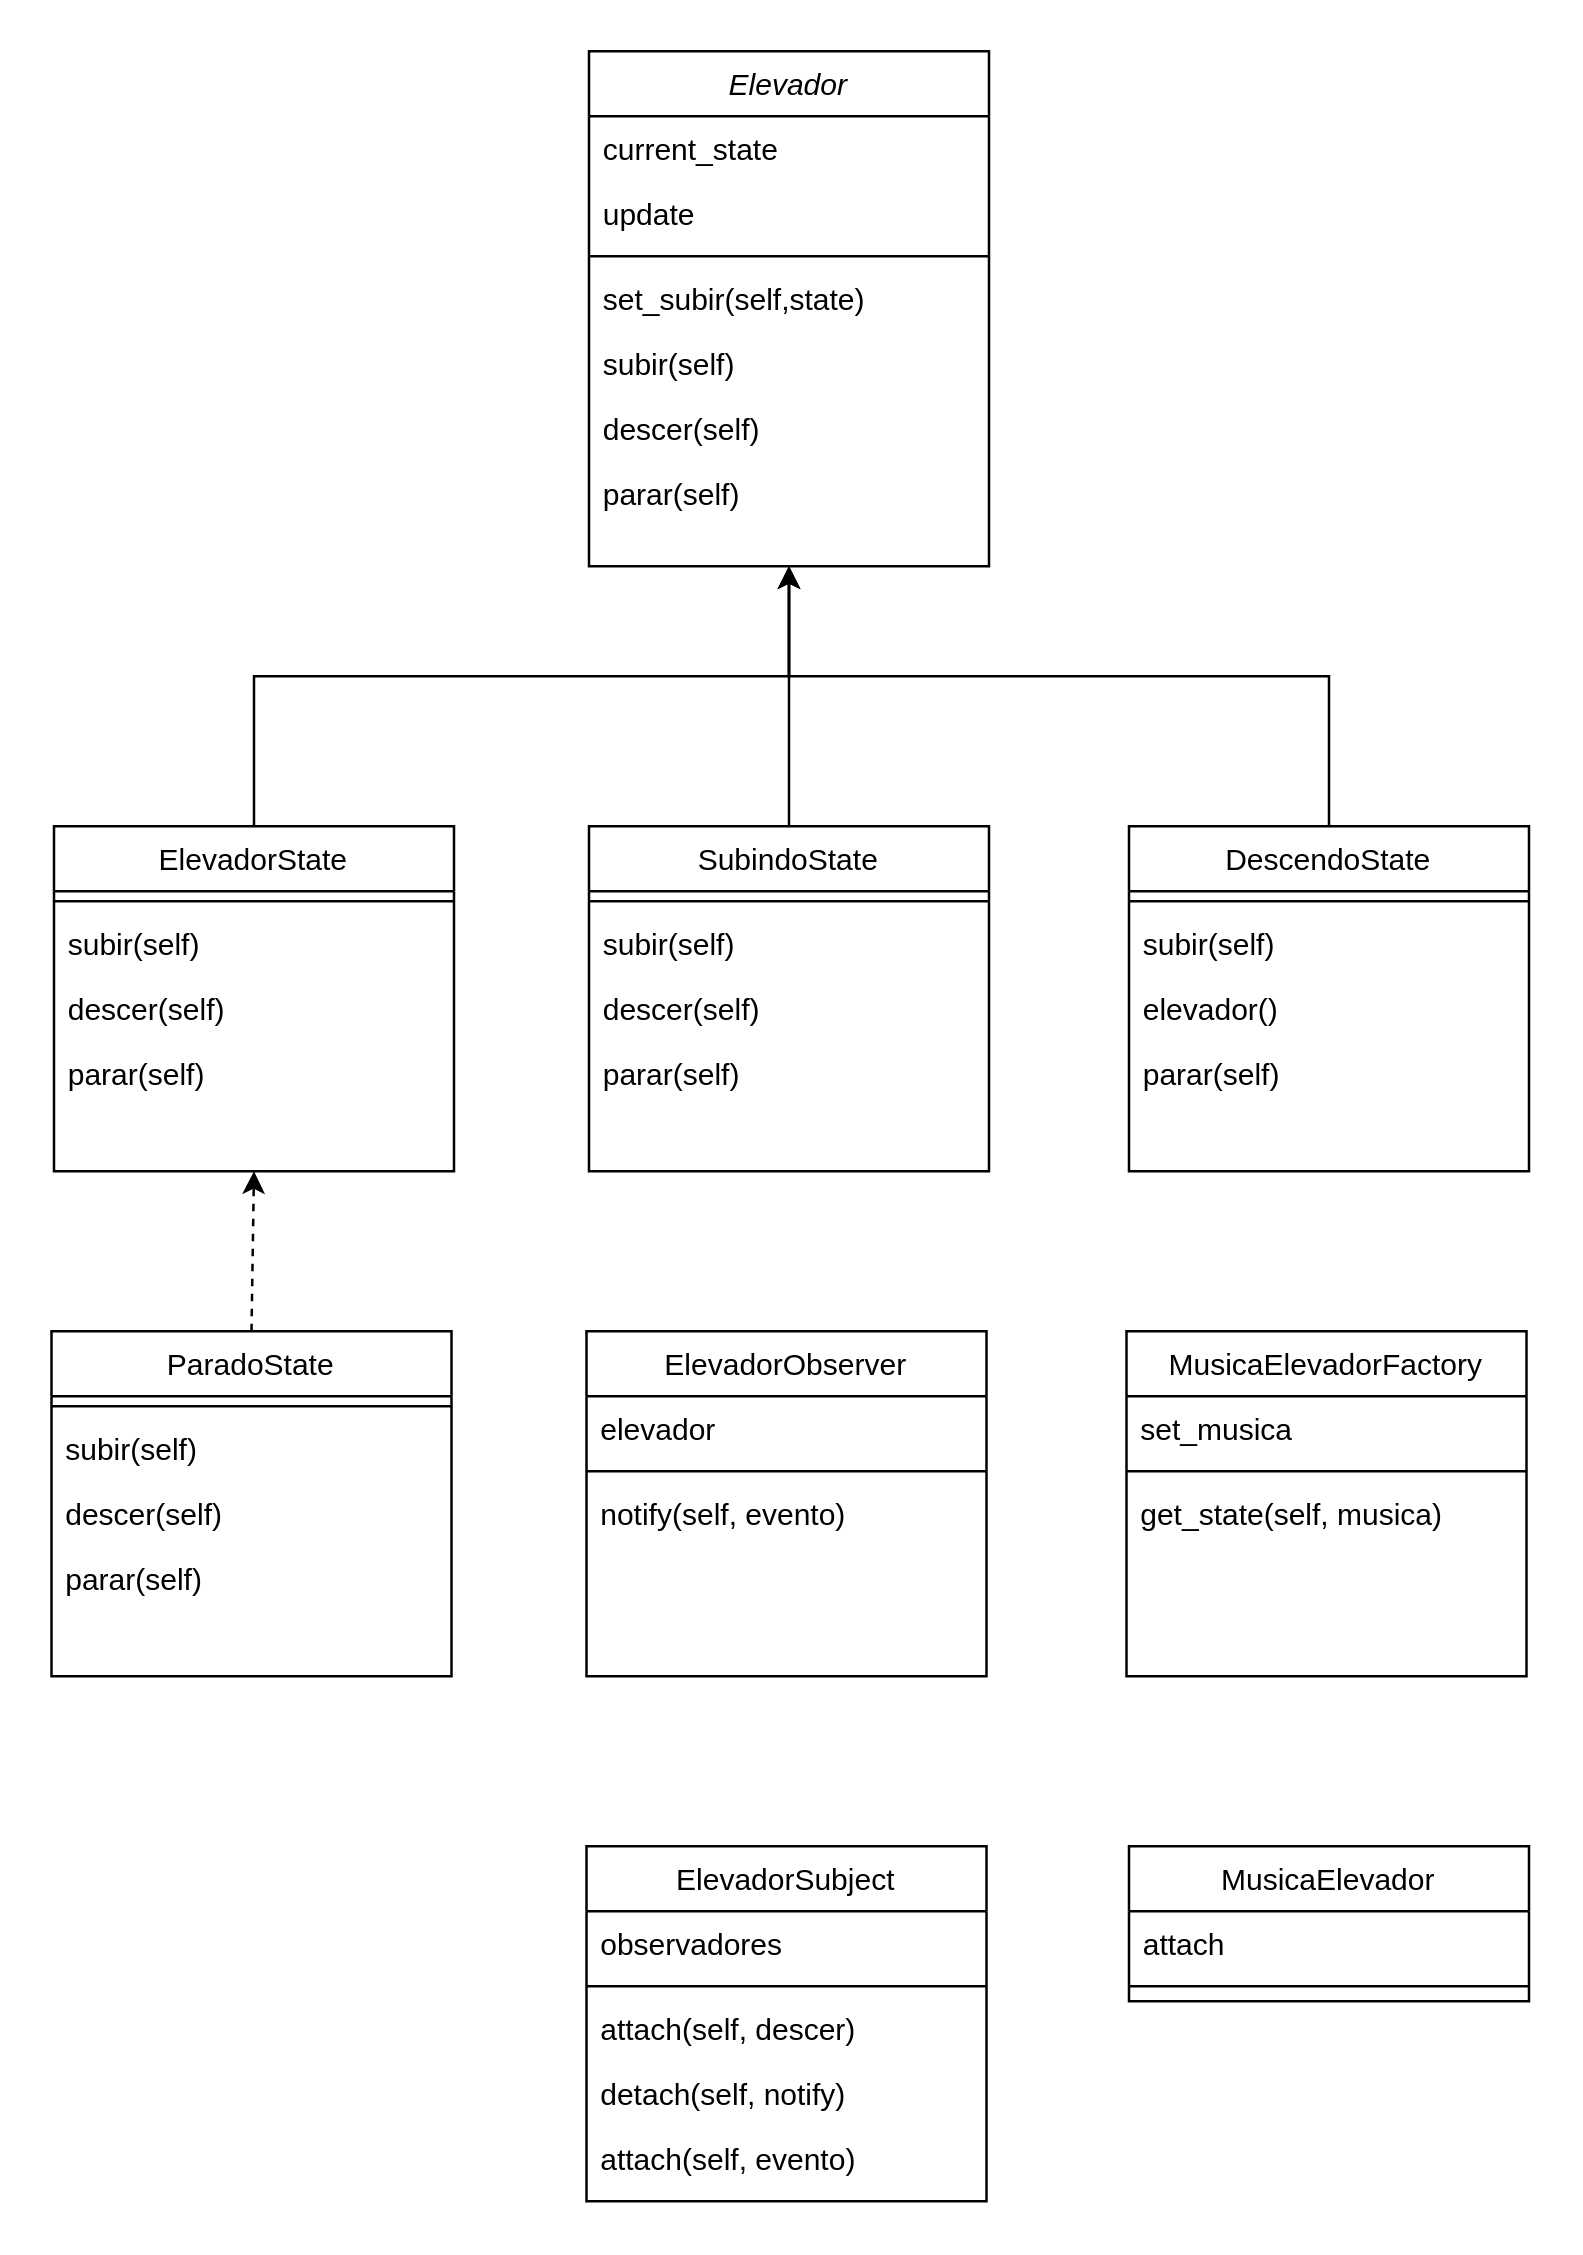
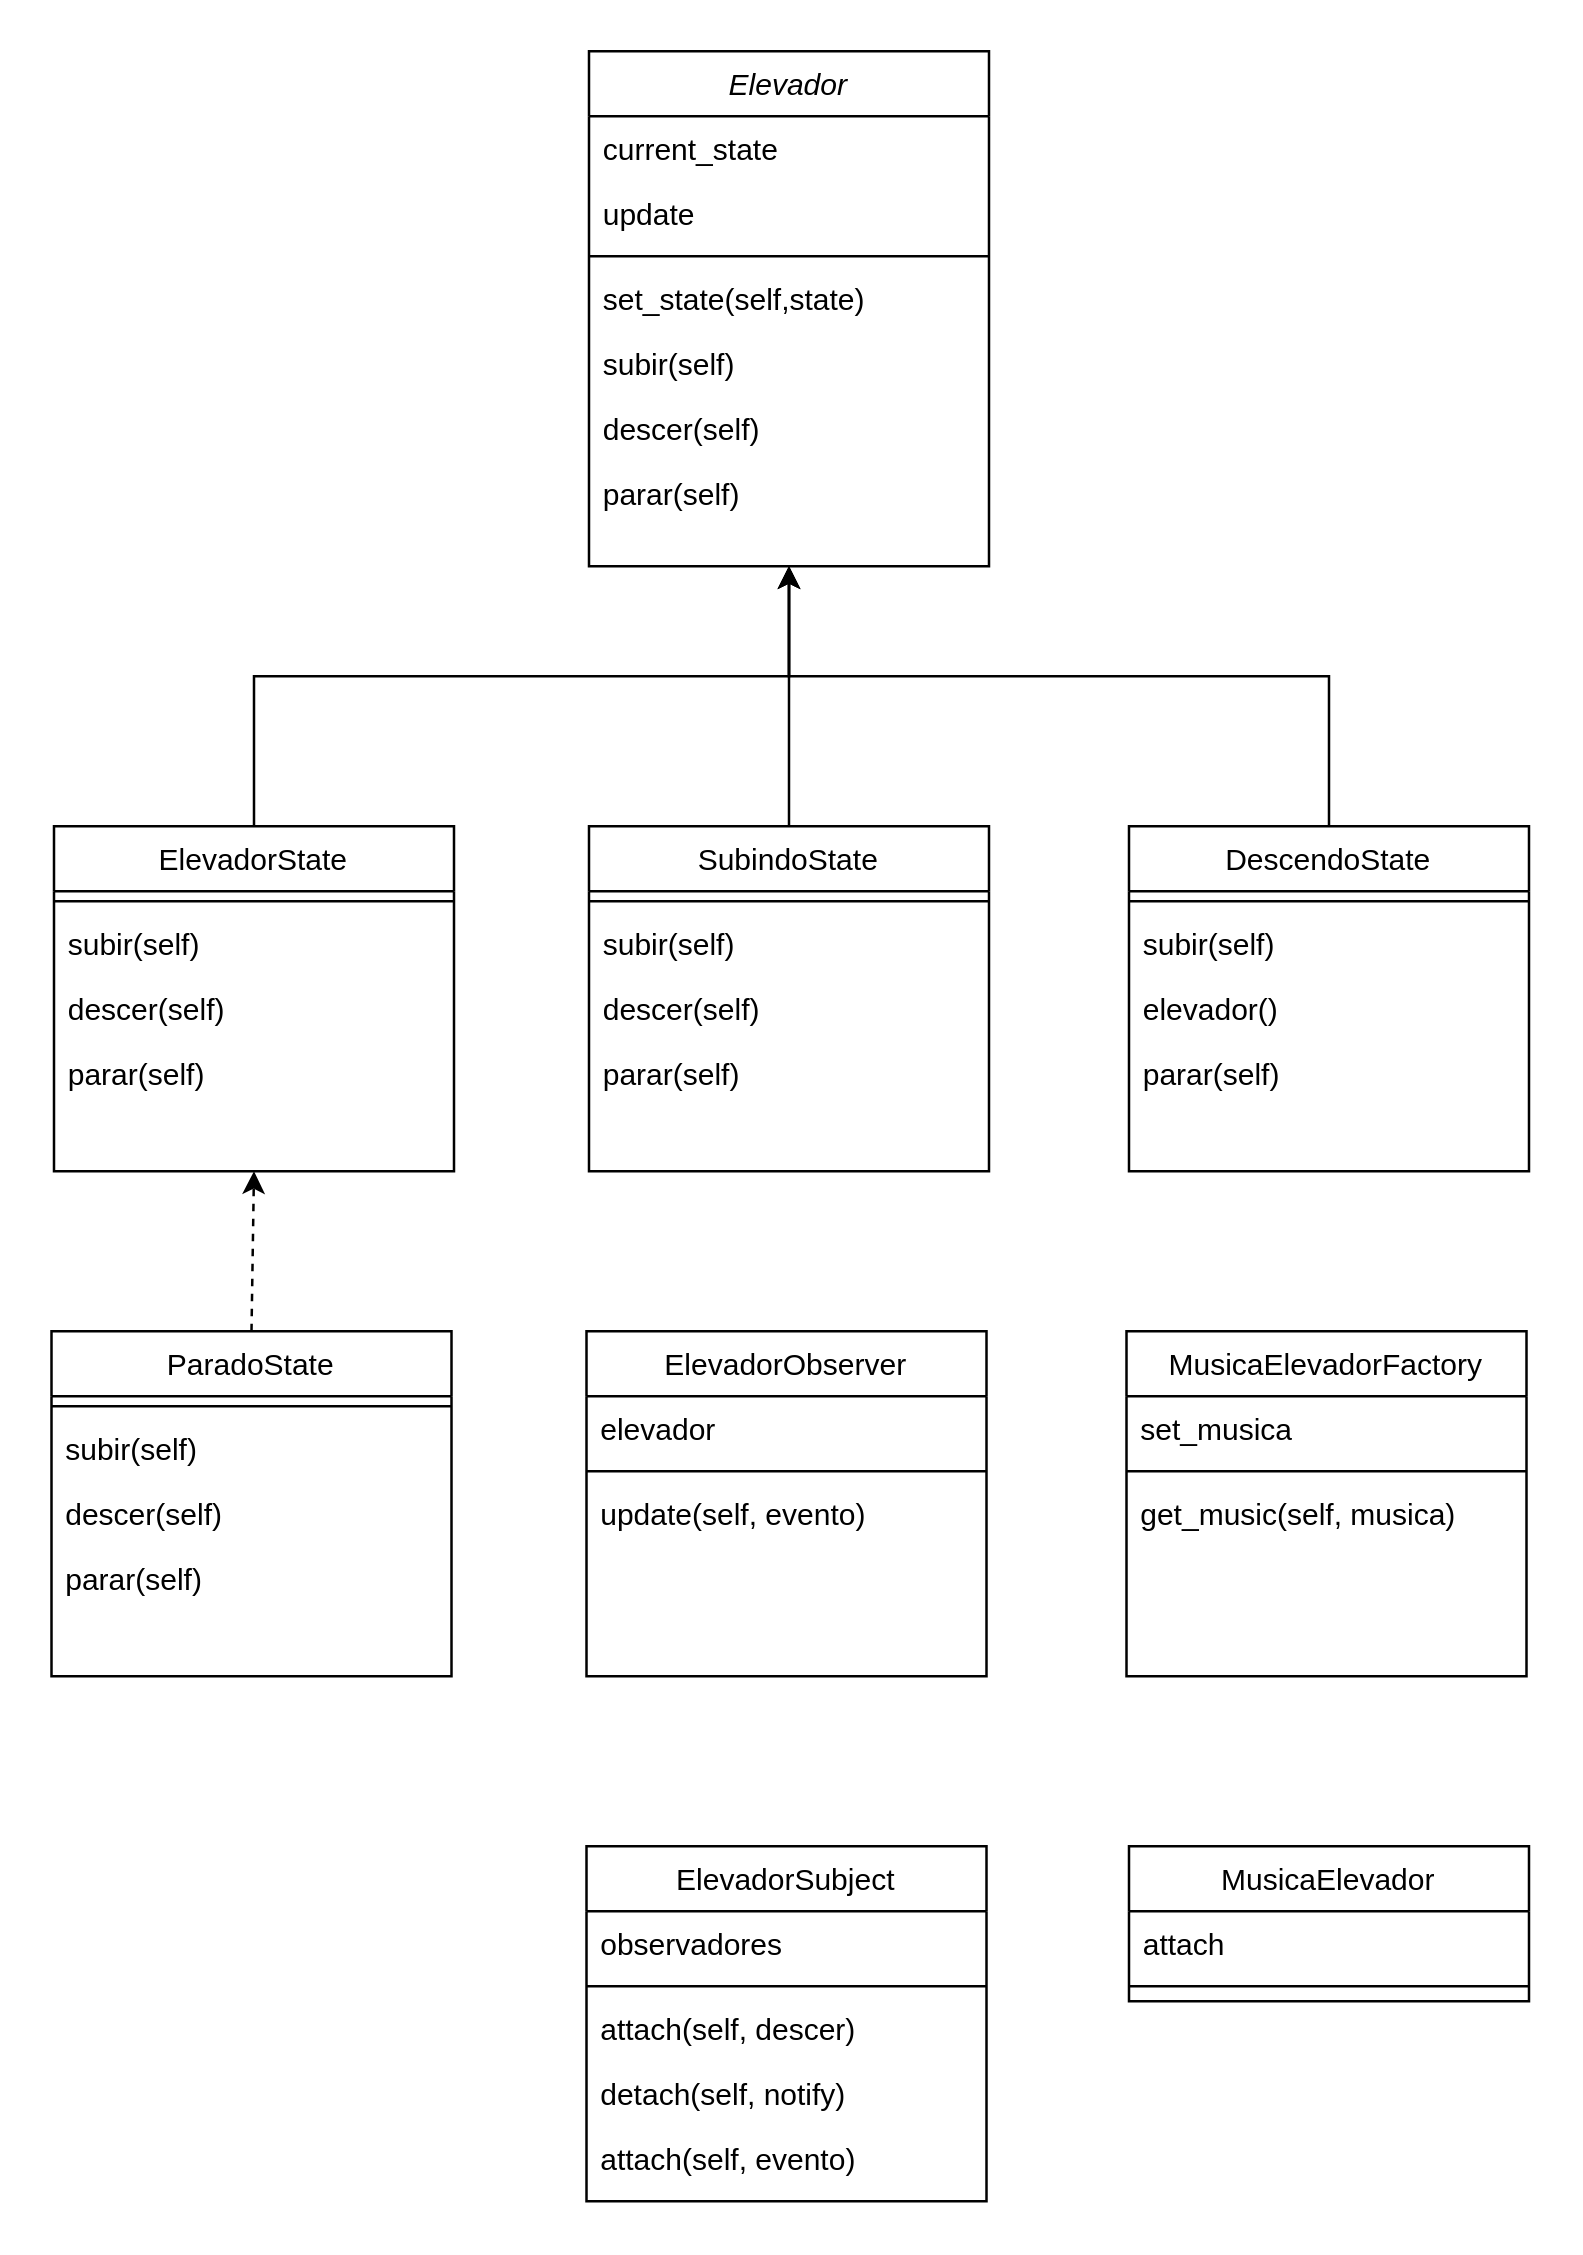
node "set_subir(self,state)": label "set_subir(self,state)" -> "set_state(self,state)"
node "notify(self, evento)": label "notify(self, evento)" -> "update(self, evento)"
node "get_state(self, musica)": label "get_state(self, musica)" -> "get_music(self, musica)"
